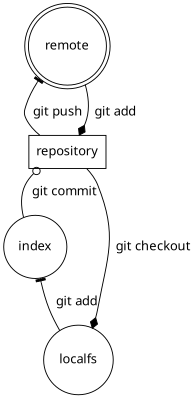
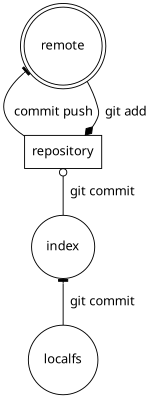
edge "repository" -> "remote": label "  git push" -> "  commit push"
edge "repository" -> "localfs": removed, label "git checkout"
edge "localfs" -> "index": label "  git add" -> "  git commit"
